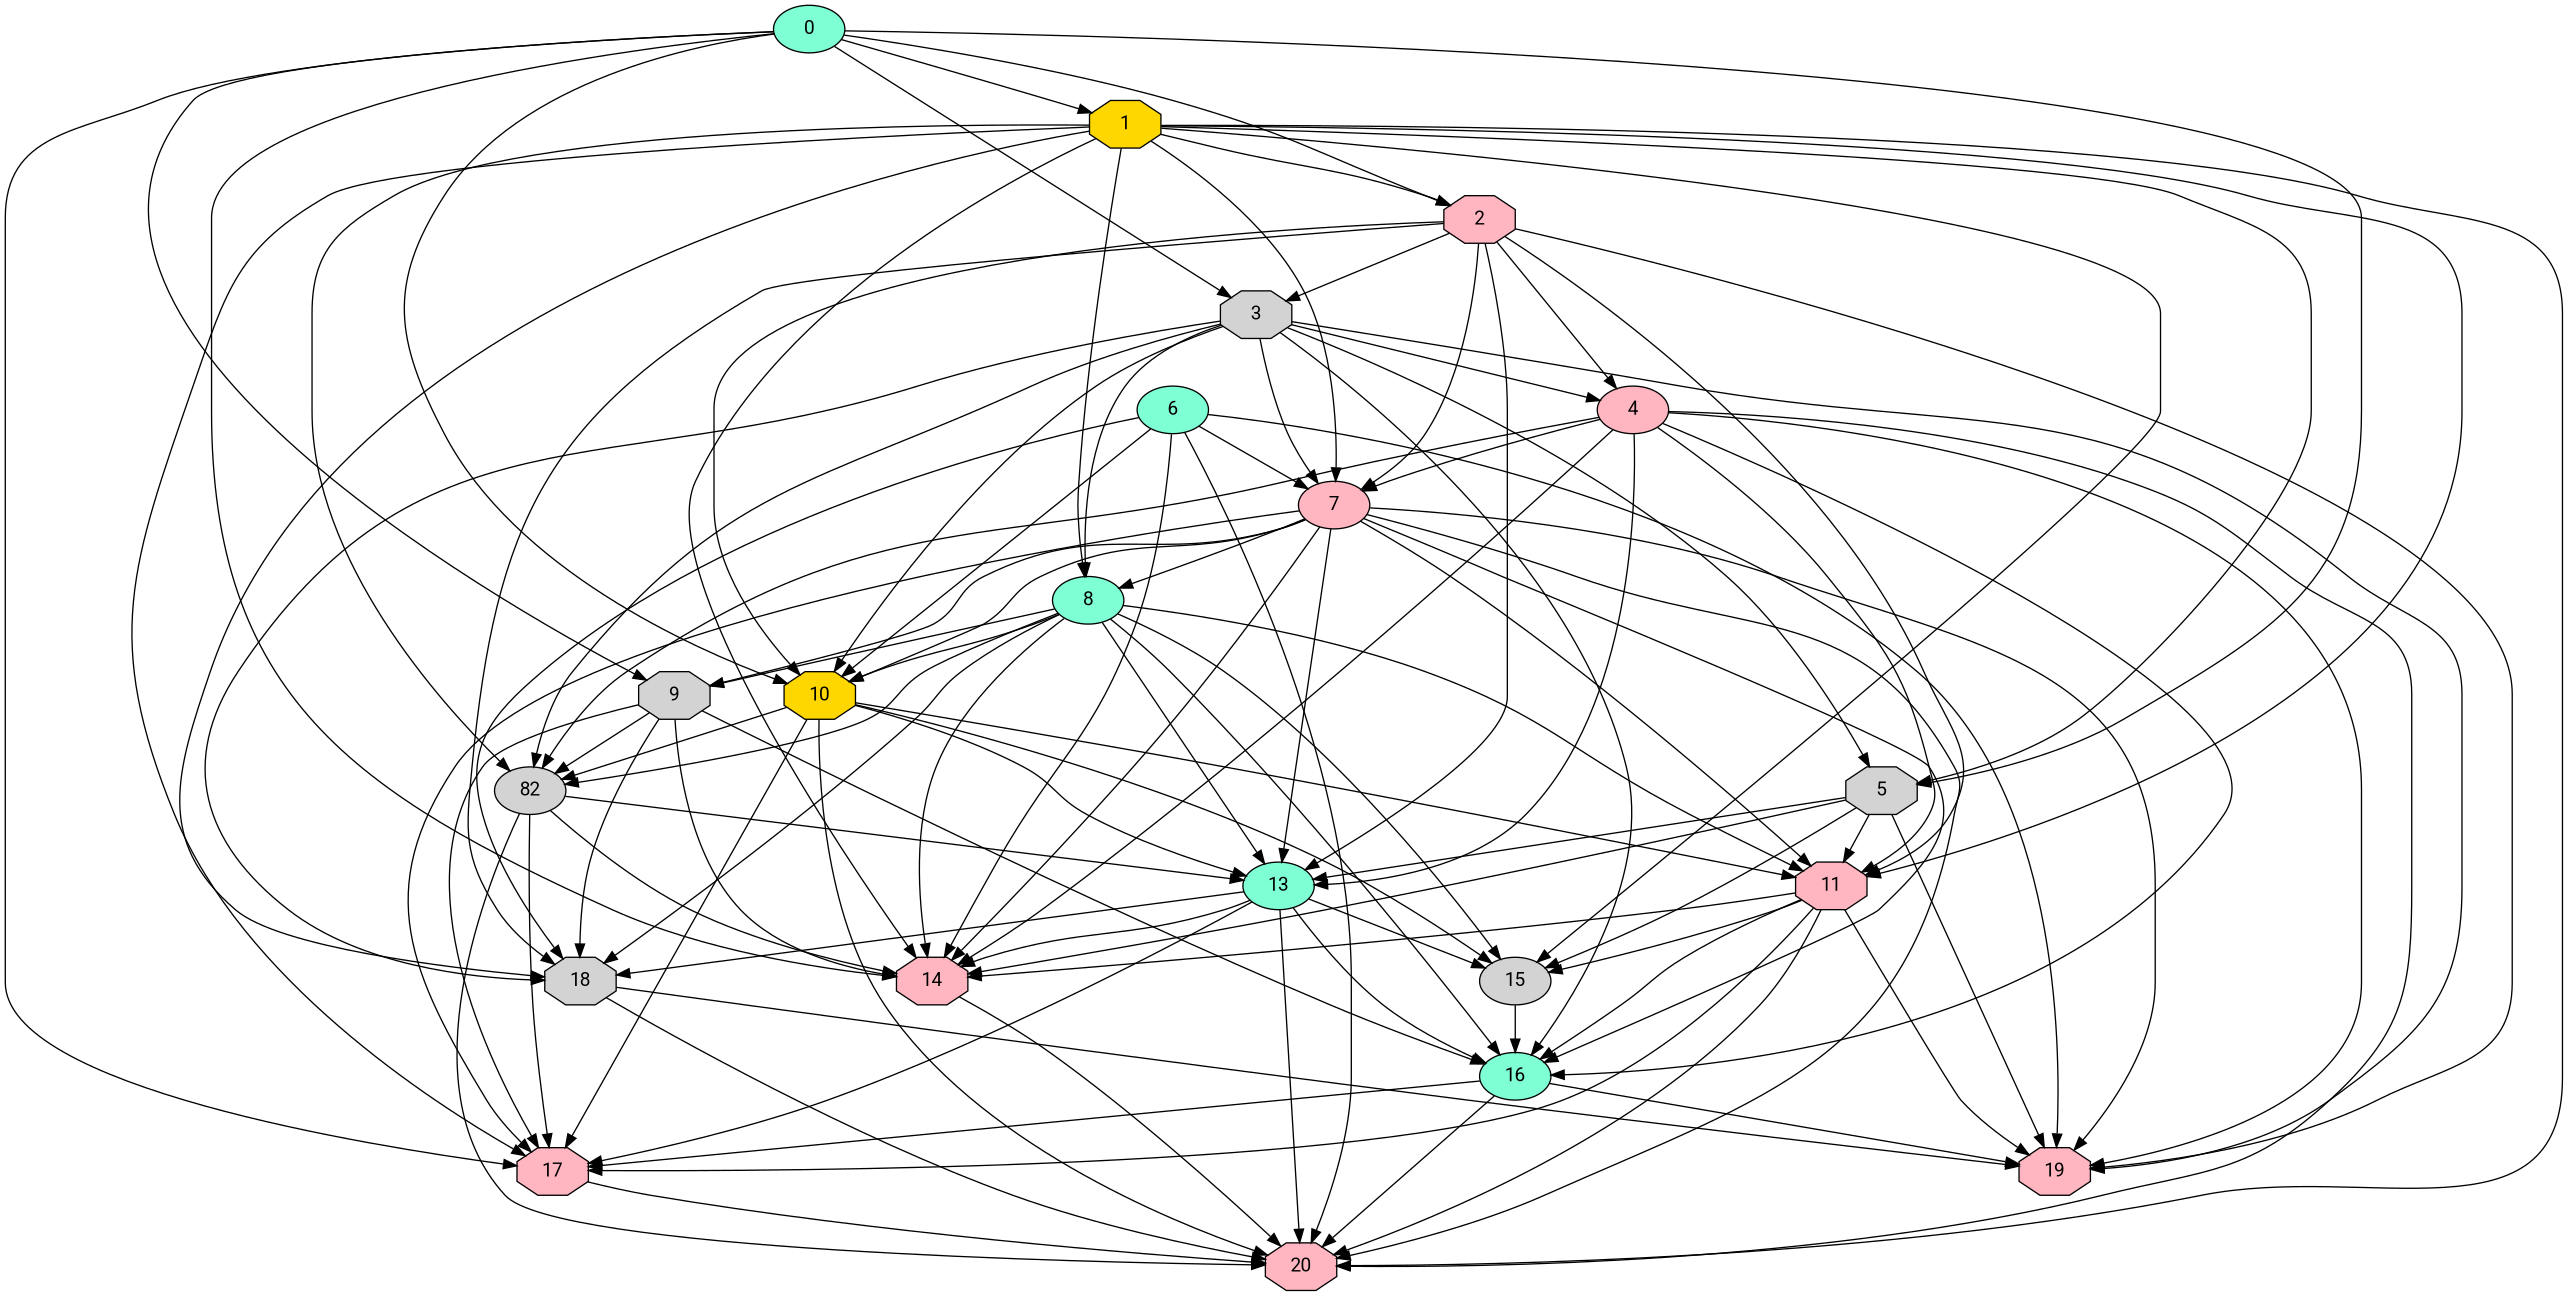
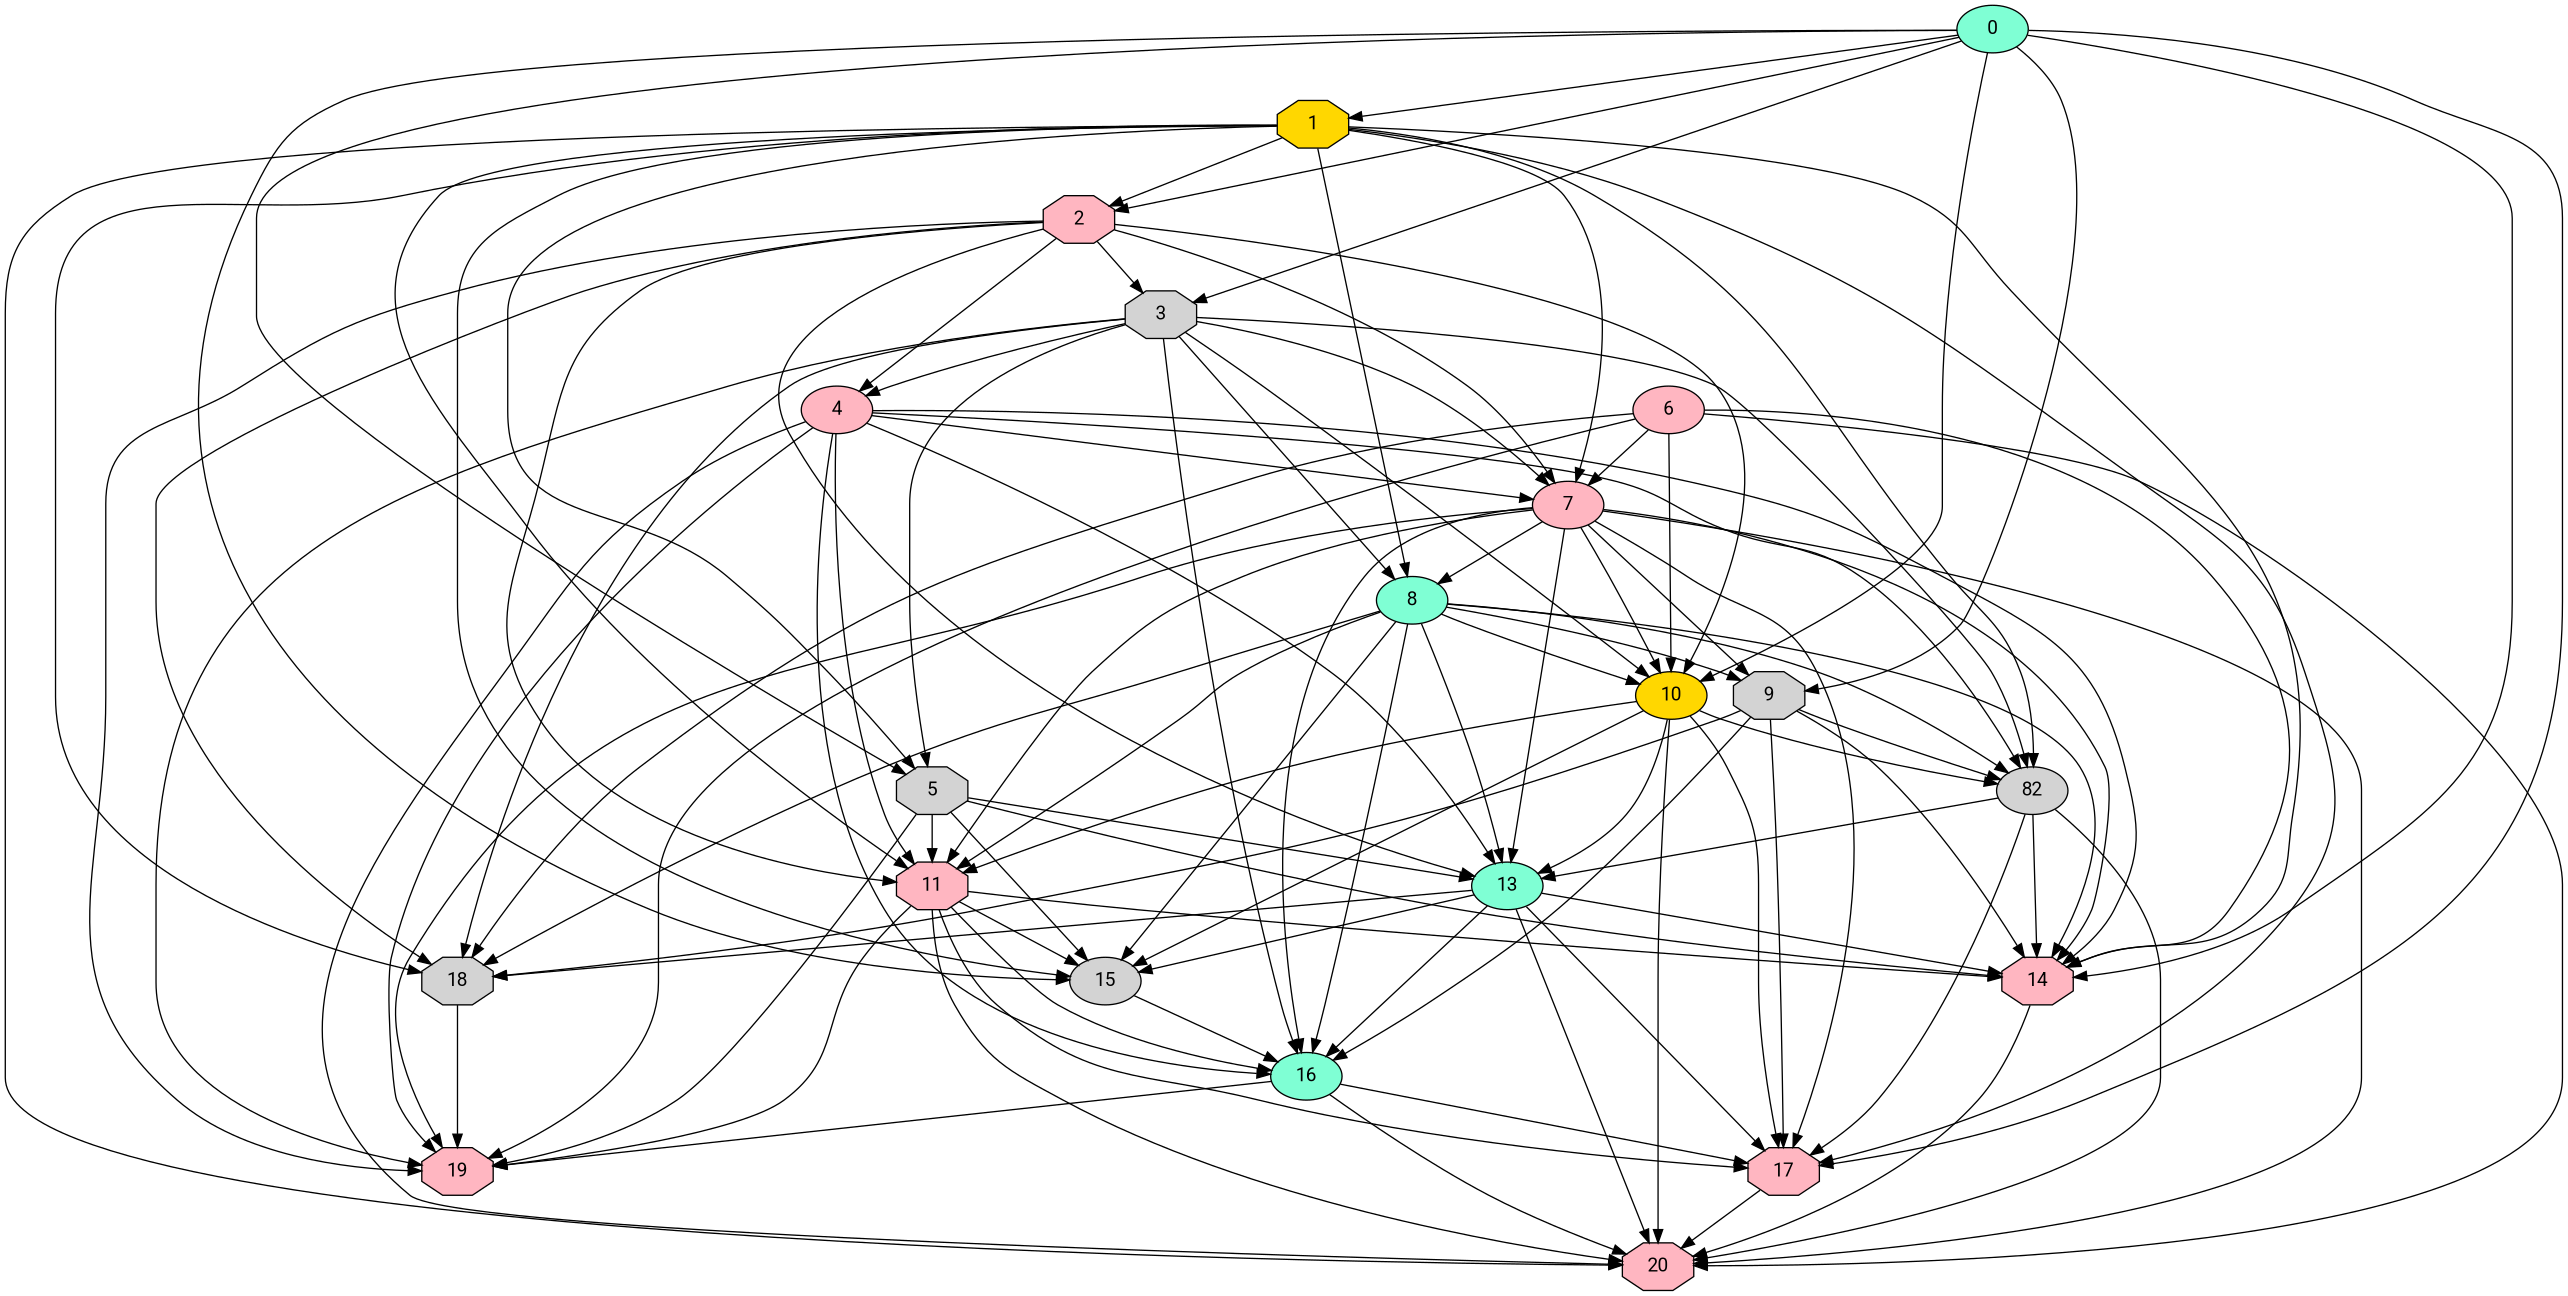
edge "0" -> "15": added
node "6": fillcolor aquamarine -> lightpink
node "10": shape octagon -> ellipse
edge "18" -> "20": removed
